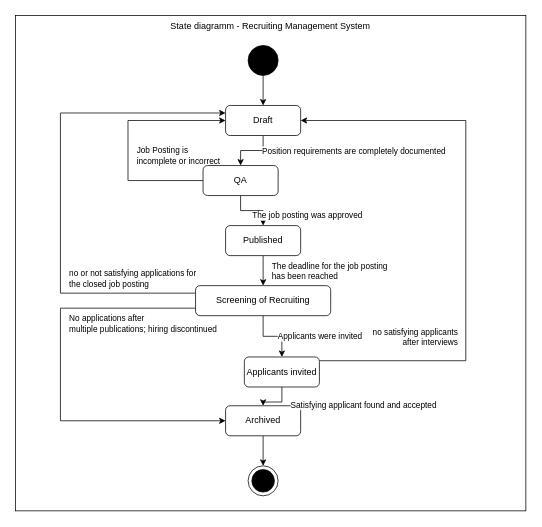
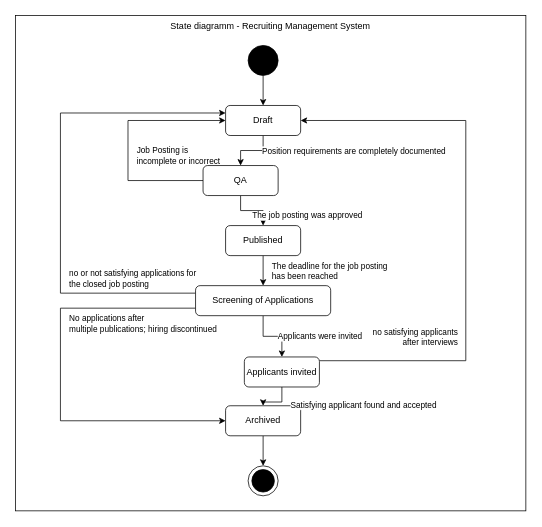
node "Screening of Recruiting": label "Screening of Recruiting" -> "Screening of Applications"
